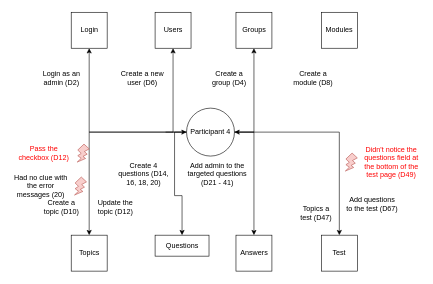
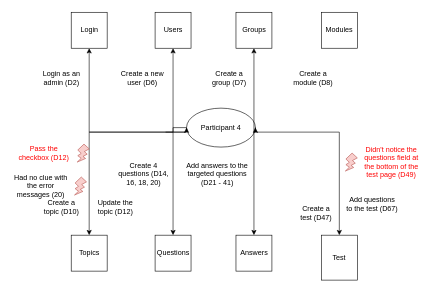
node "Create a group (D4)": label "Create a group (D4)" -> "Create a group (D7)"
node "Participant 4": size 48x48 -> 69x39
node "Add admin to the targeted questions (D21 - 41)": label "Add admin to the targeted questions (D21 - 41)" -> "Add answers to the targeted questions (D21 - 41)"
node "Topics a test (D47)": label "Topics a test (D47)" -> "Create a test (D47)"
node "Questions": size 54x21 -> 36x36
node "Test": size 36x36 -> 36x45
